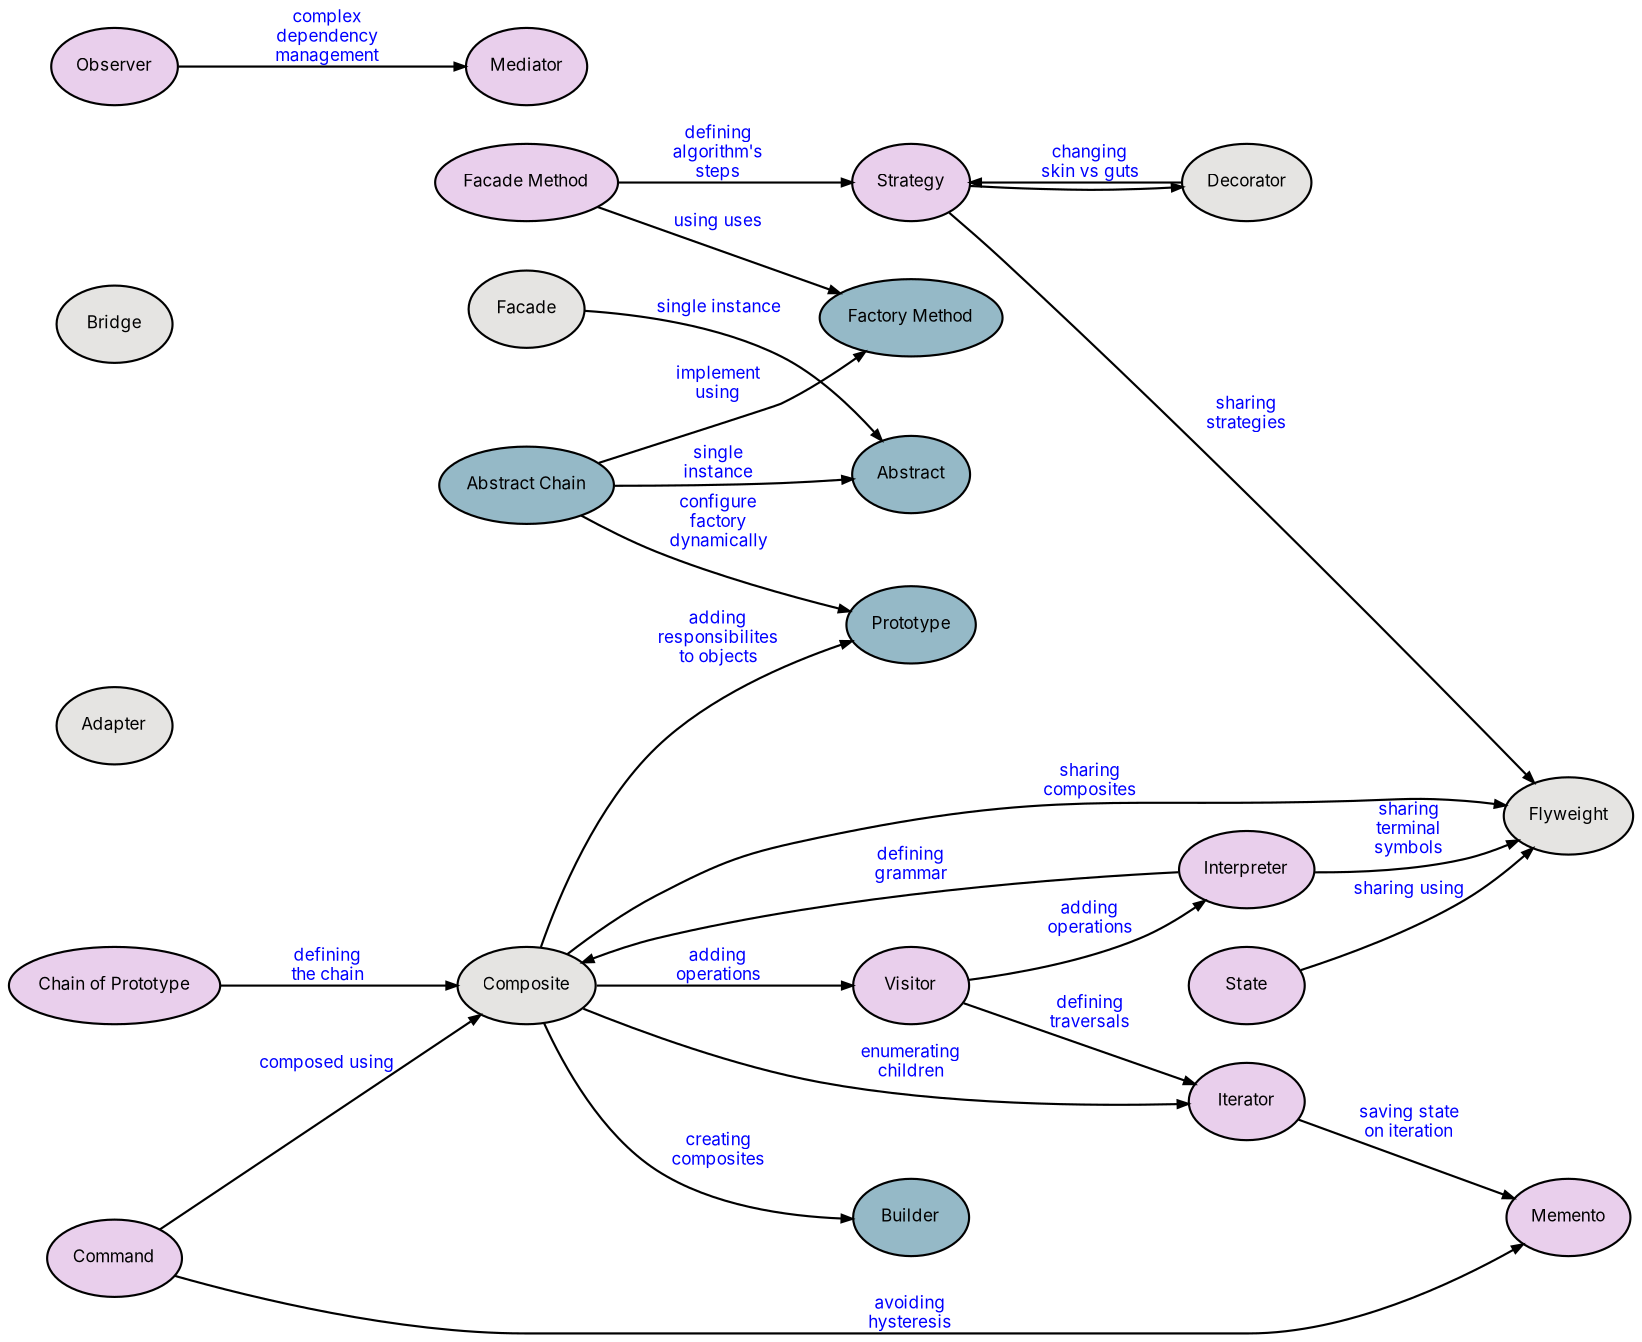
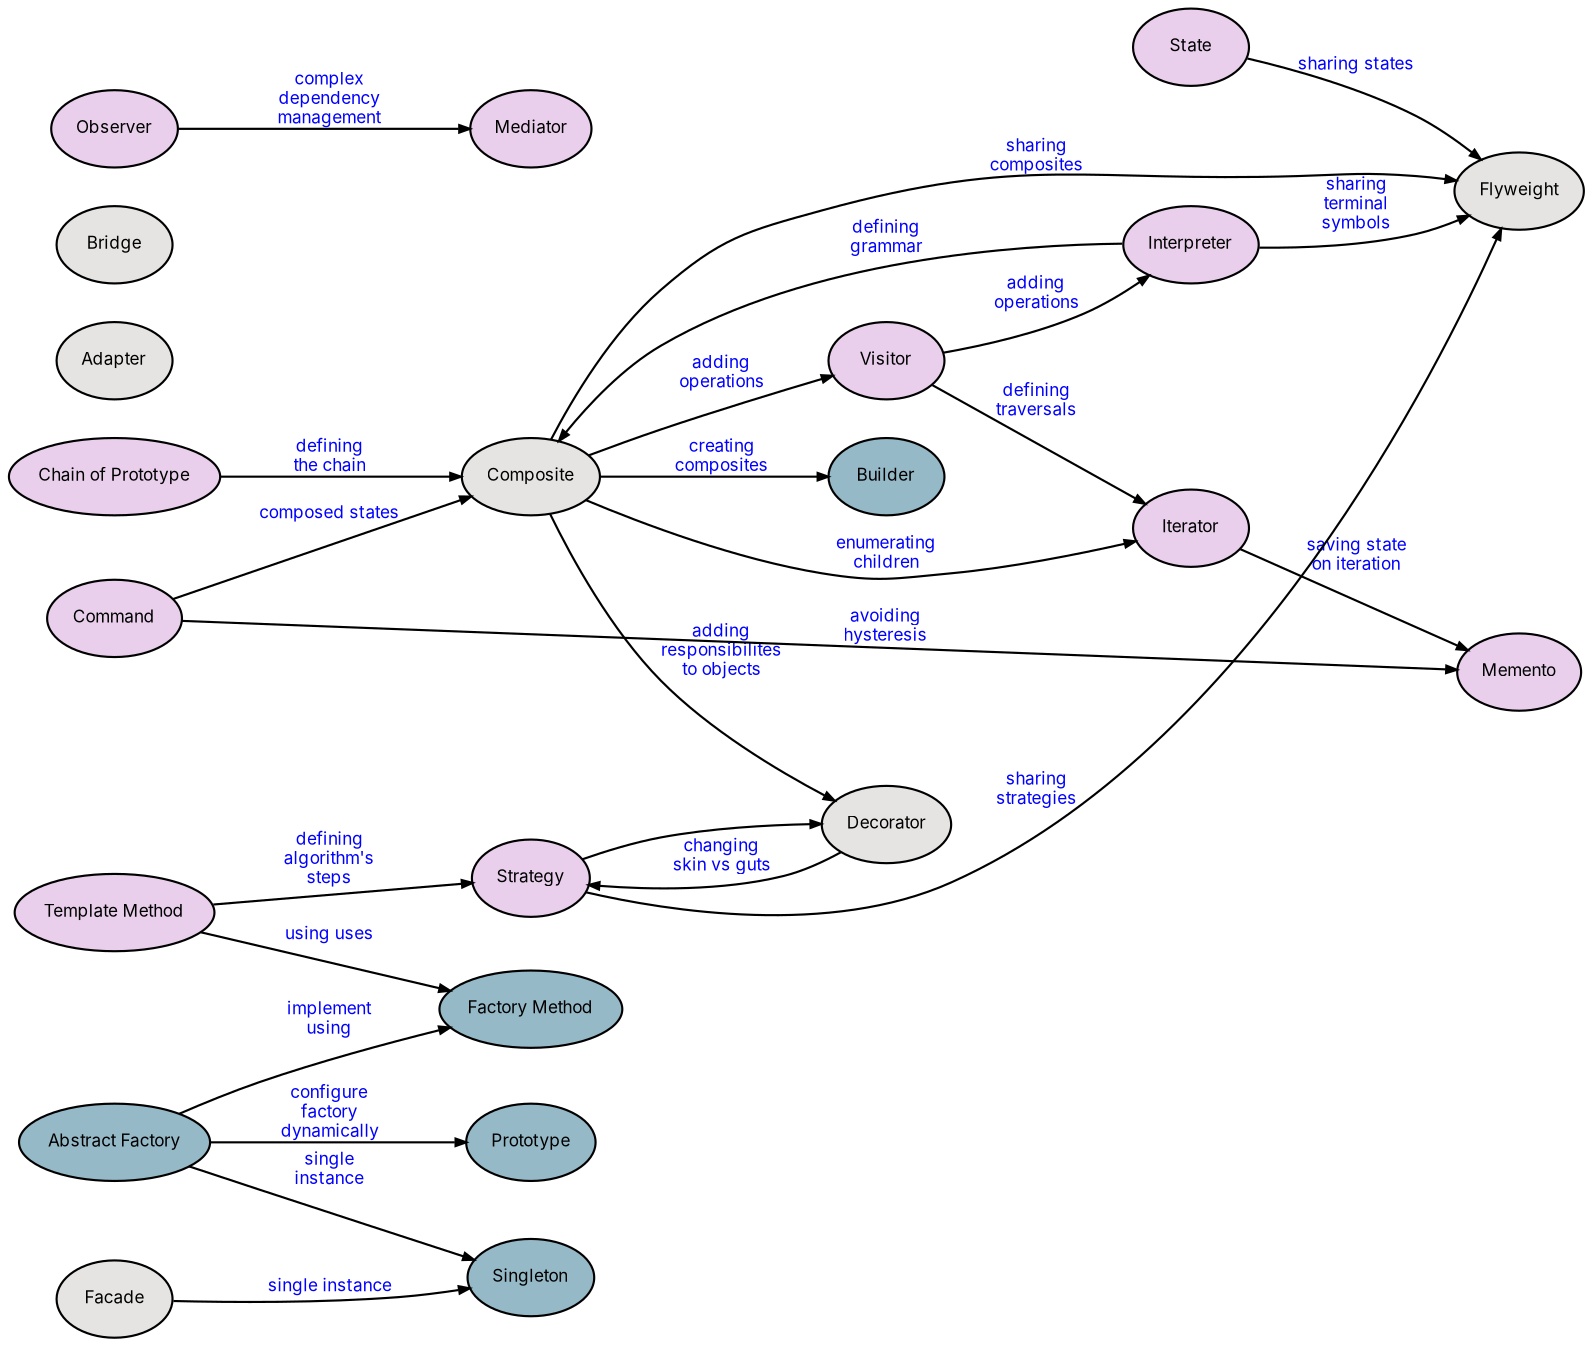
node "Facade Method": label "Facade Method" -> "Template Method"
node "Abstract": label "Abstract" -> "Singleton"
node "Abstract Chain": label "Abstract Chain" -> "Abstract Factory"
edge "Composite" -> "Prototype": now "Composite" -> "Decorator"
edge "State" -> "Flyweight": label "sharing using" -> "sharing states"
edge "Command" -> "Composite": label "composed using" -> "composed states"
